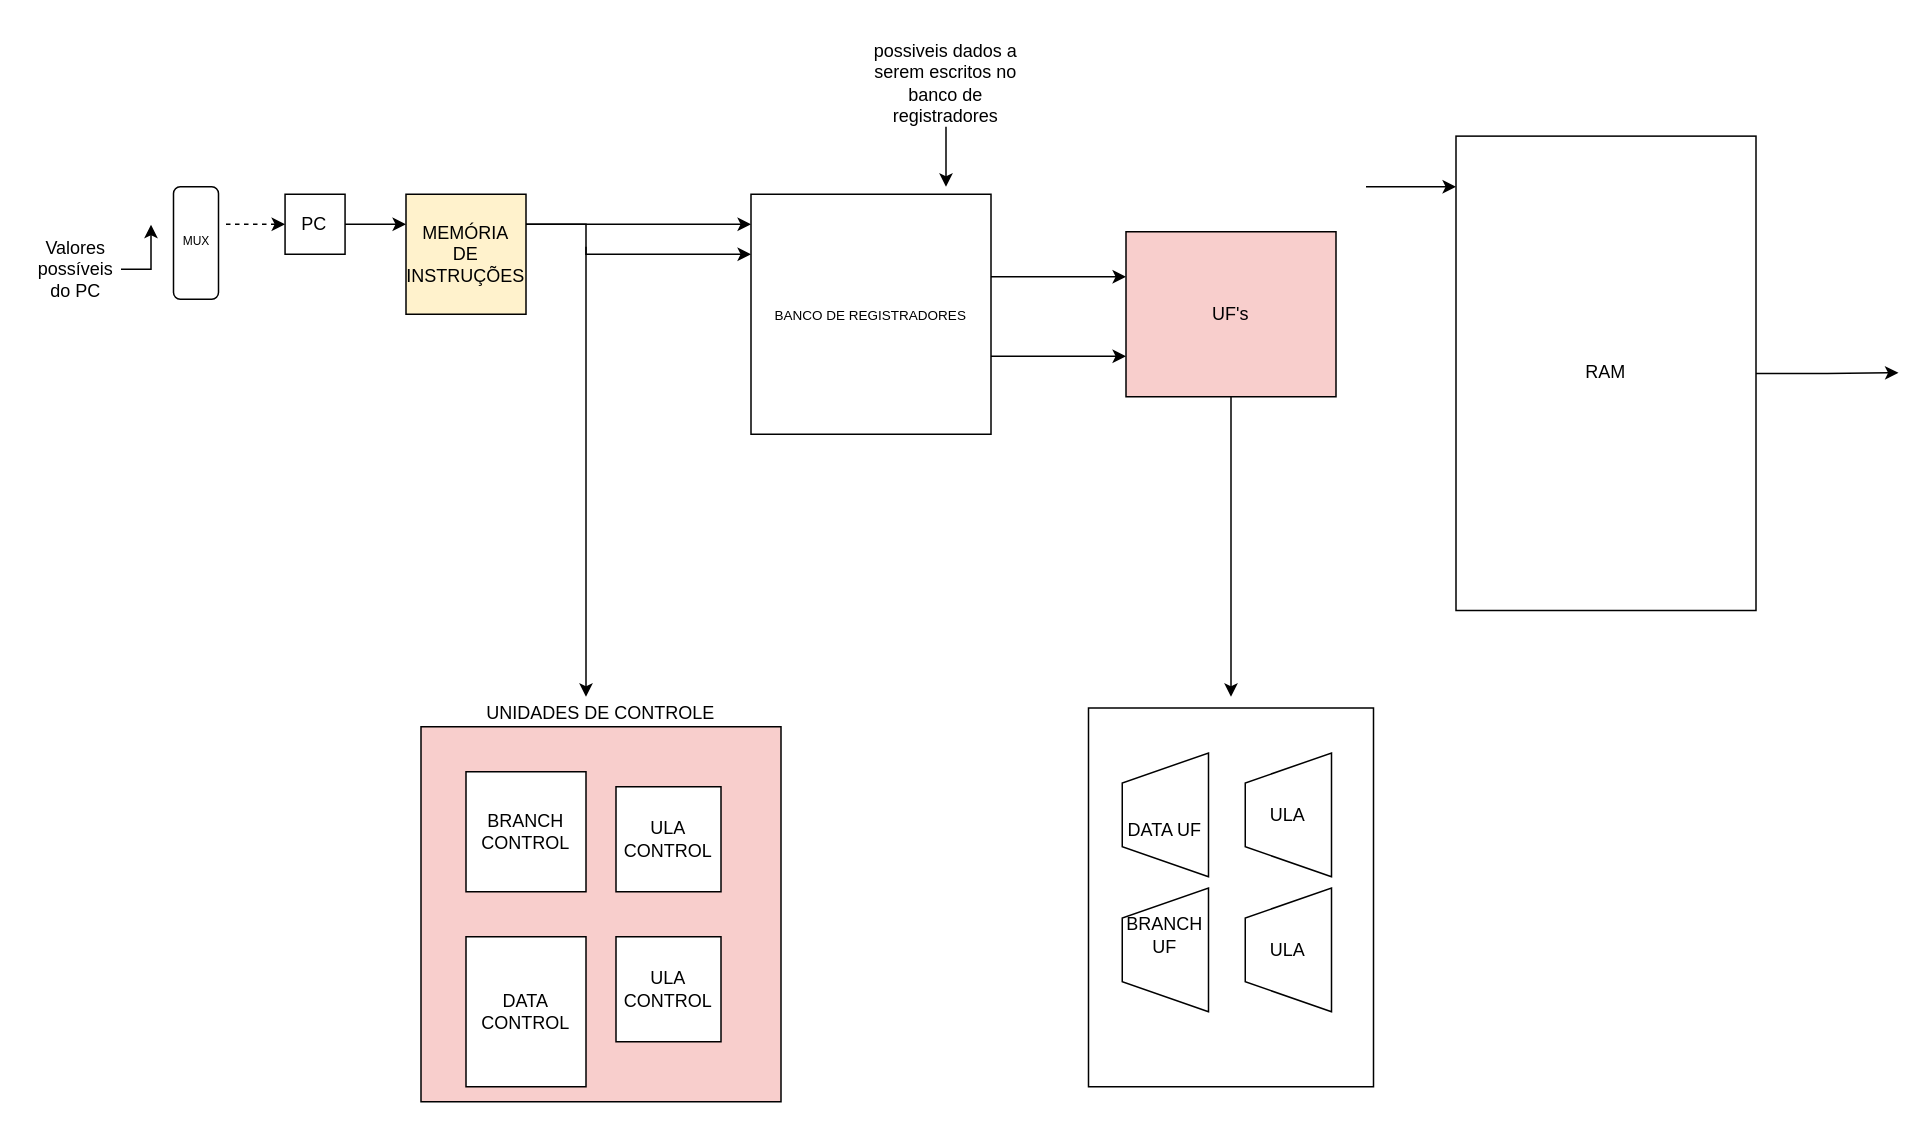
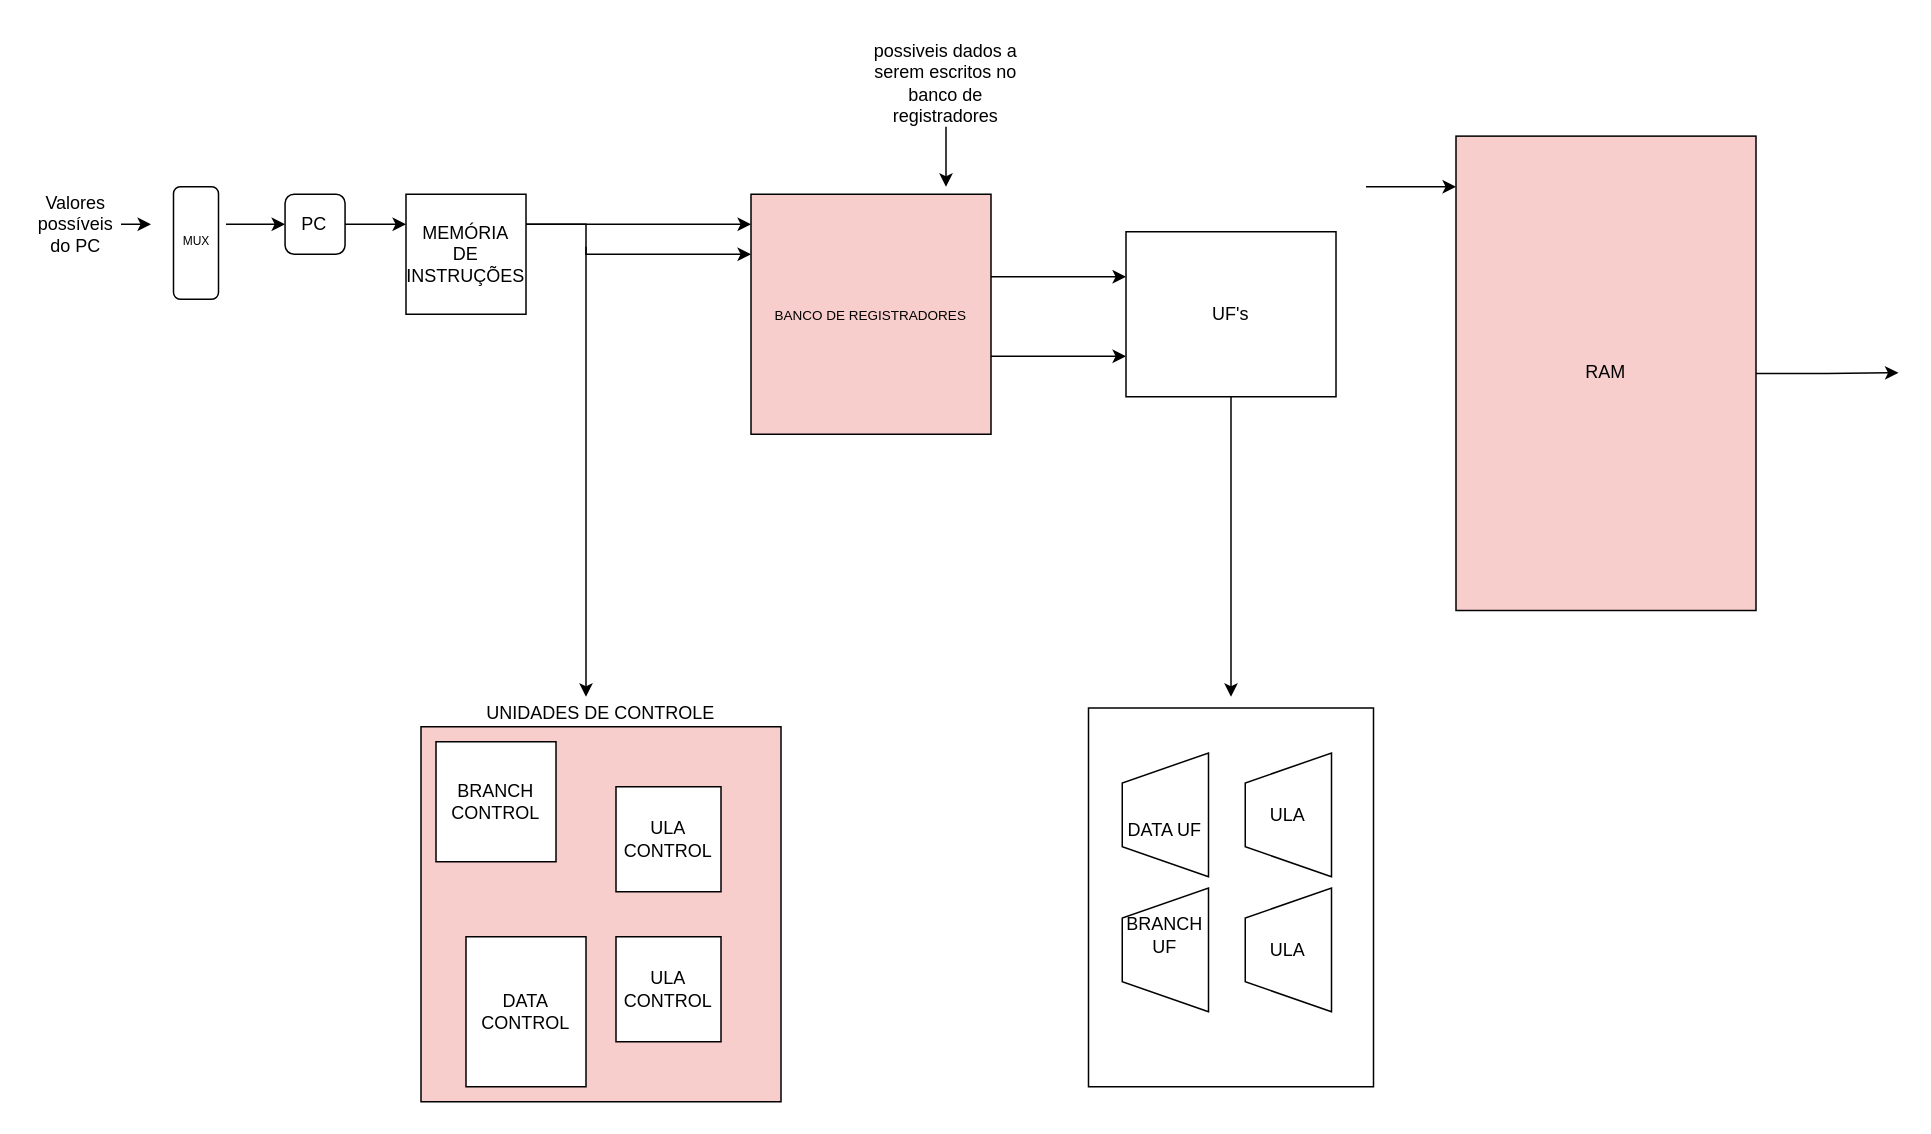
edge "MUX" -> "PC": style dashed -> solid
node "PC": shape rectangle -> rounded rectangle
node "MEMÓRIA DE INSTRUÇÕES": fillcolor #fff2cc -> #ffffff
node "Valores possíveis do PC": moved (76, 269) -> (76, 224)
node "BANCO DE REGISTRADORES": fillcolor #ffffff -> #f8cecc
node "UF's": fillcolor #f8cecc -> #ffffff
node "RAM": fillcolor #ffffff -> #f8cecc
node "BRANCH CONTROL": moved (526, 832) -> (496, 802)
